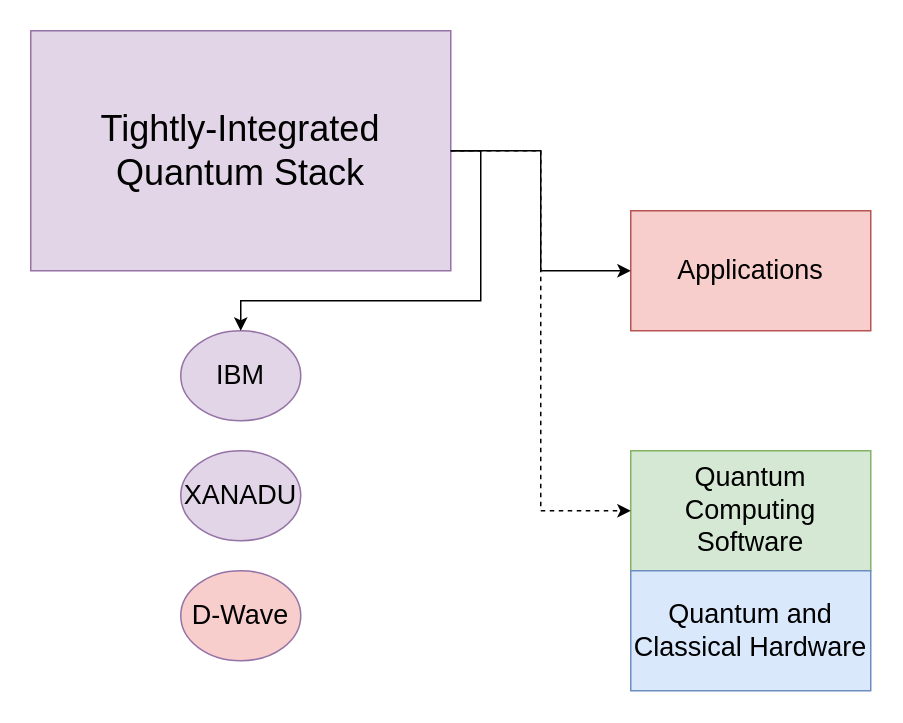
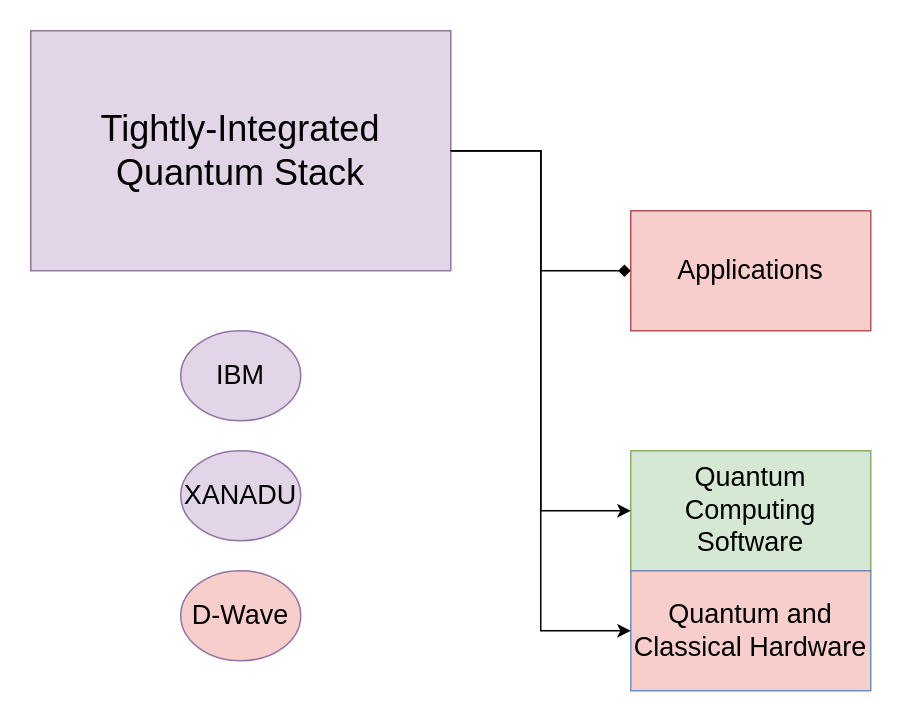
edge "Tightly-Integrated Quantum Stack" -> "Applications": arrowhead classic -> diamond
edge "Tightly-Integrated Quantum Stack" -> "IBM": now "Tightly-Integrated Quantum Stack" -> "Quantum and Classical Hardware"
edge "Tightly-Integrated Quantum Stack" -> "Quantum Computing Software": style dashed -> solid
node "Quantum and Classical Hardware": fillcolor #dae8fc -> #f8cecc
